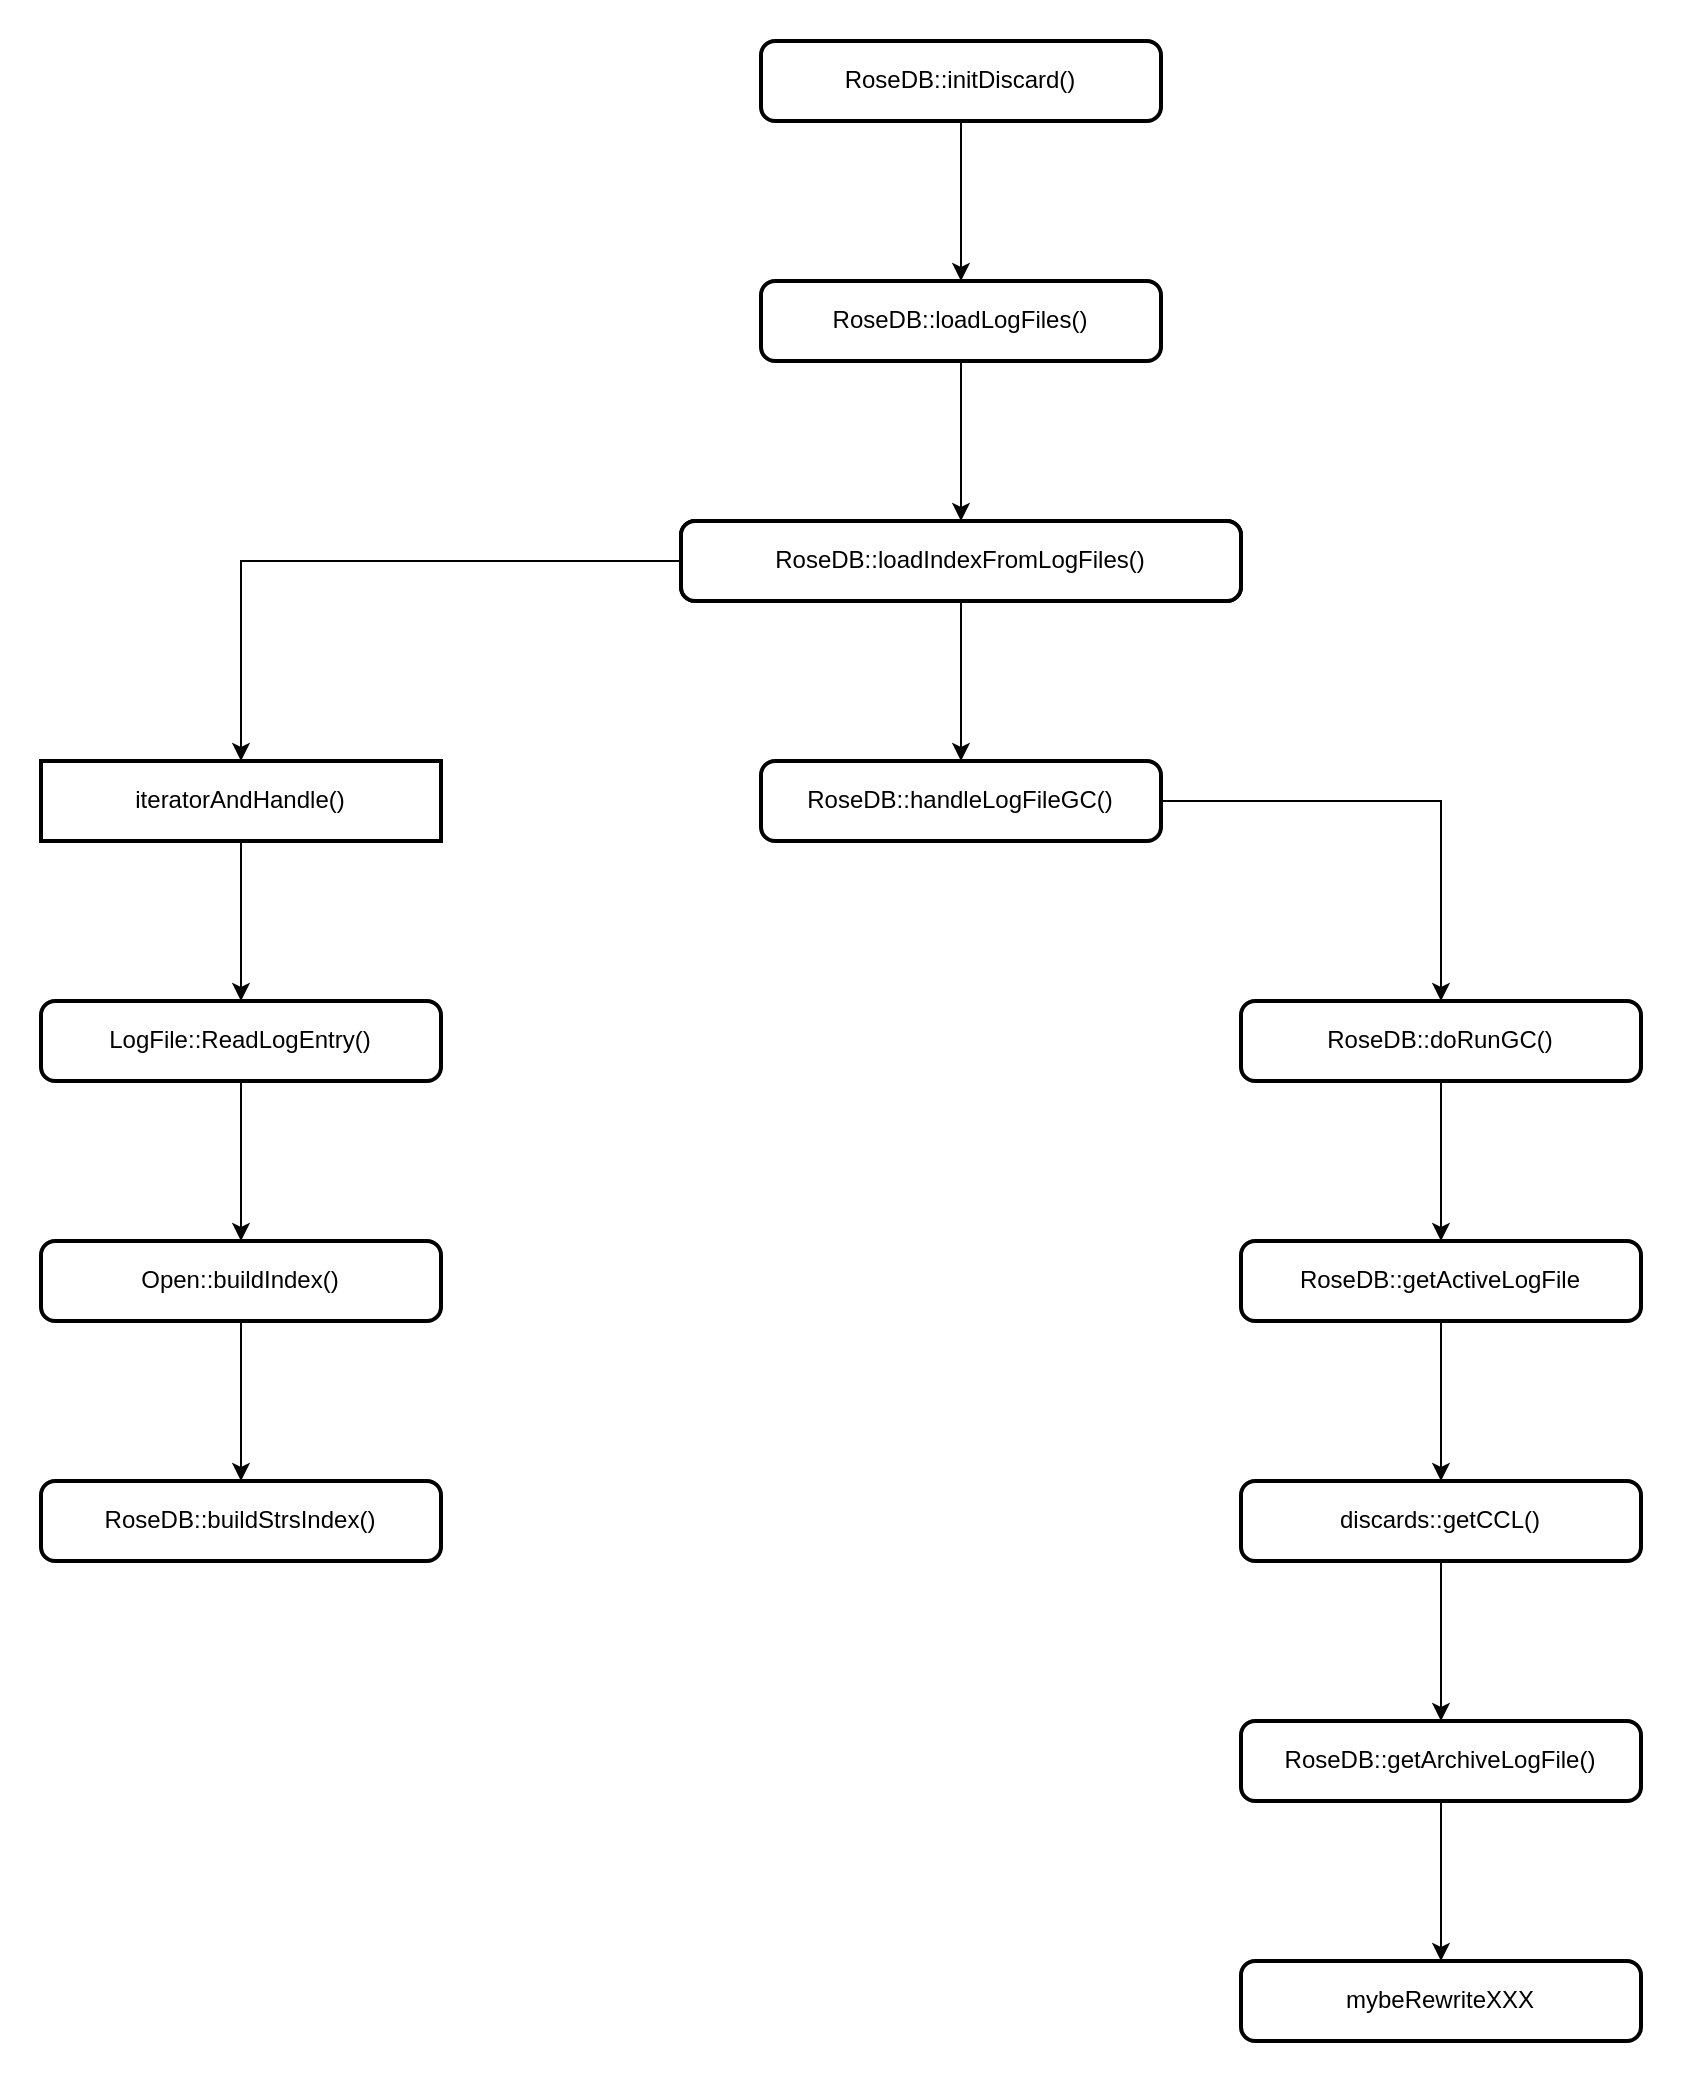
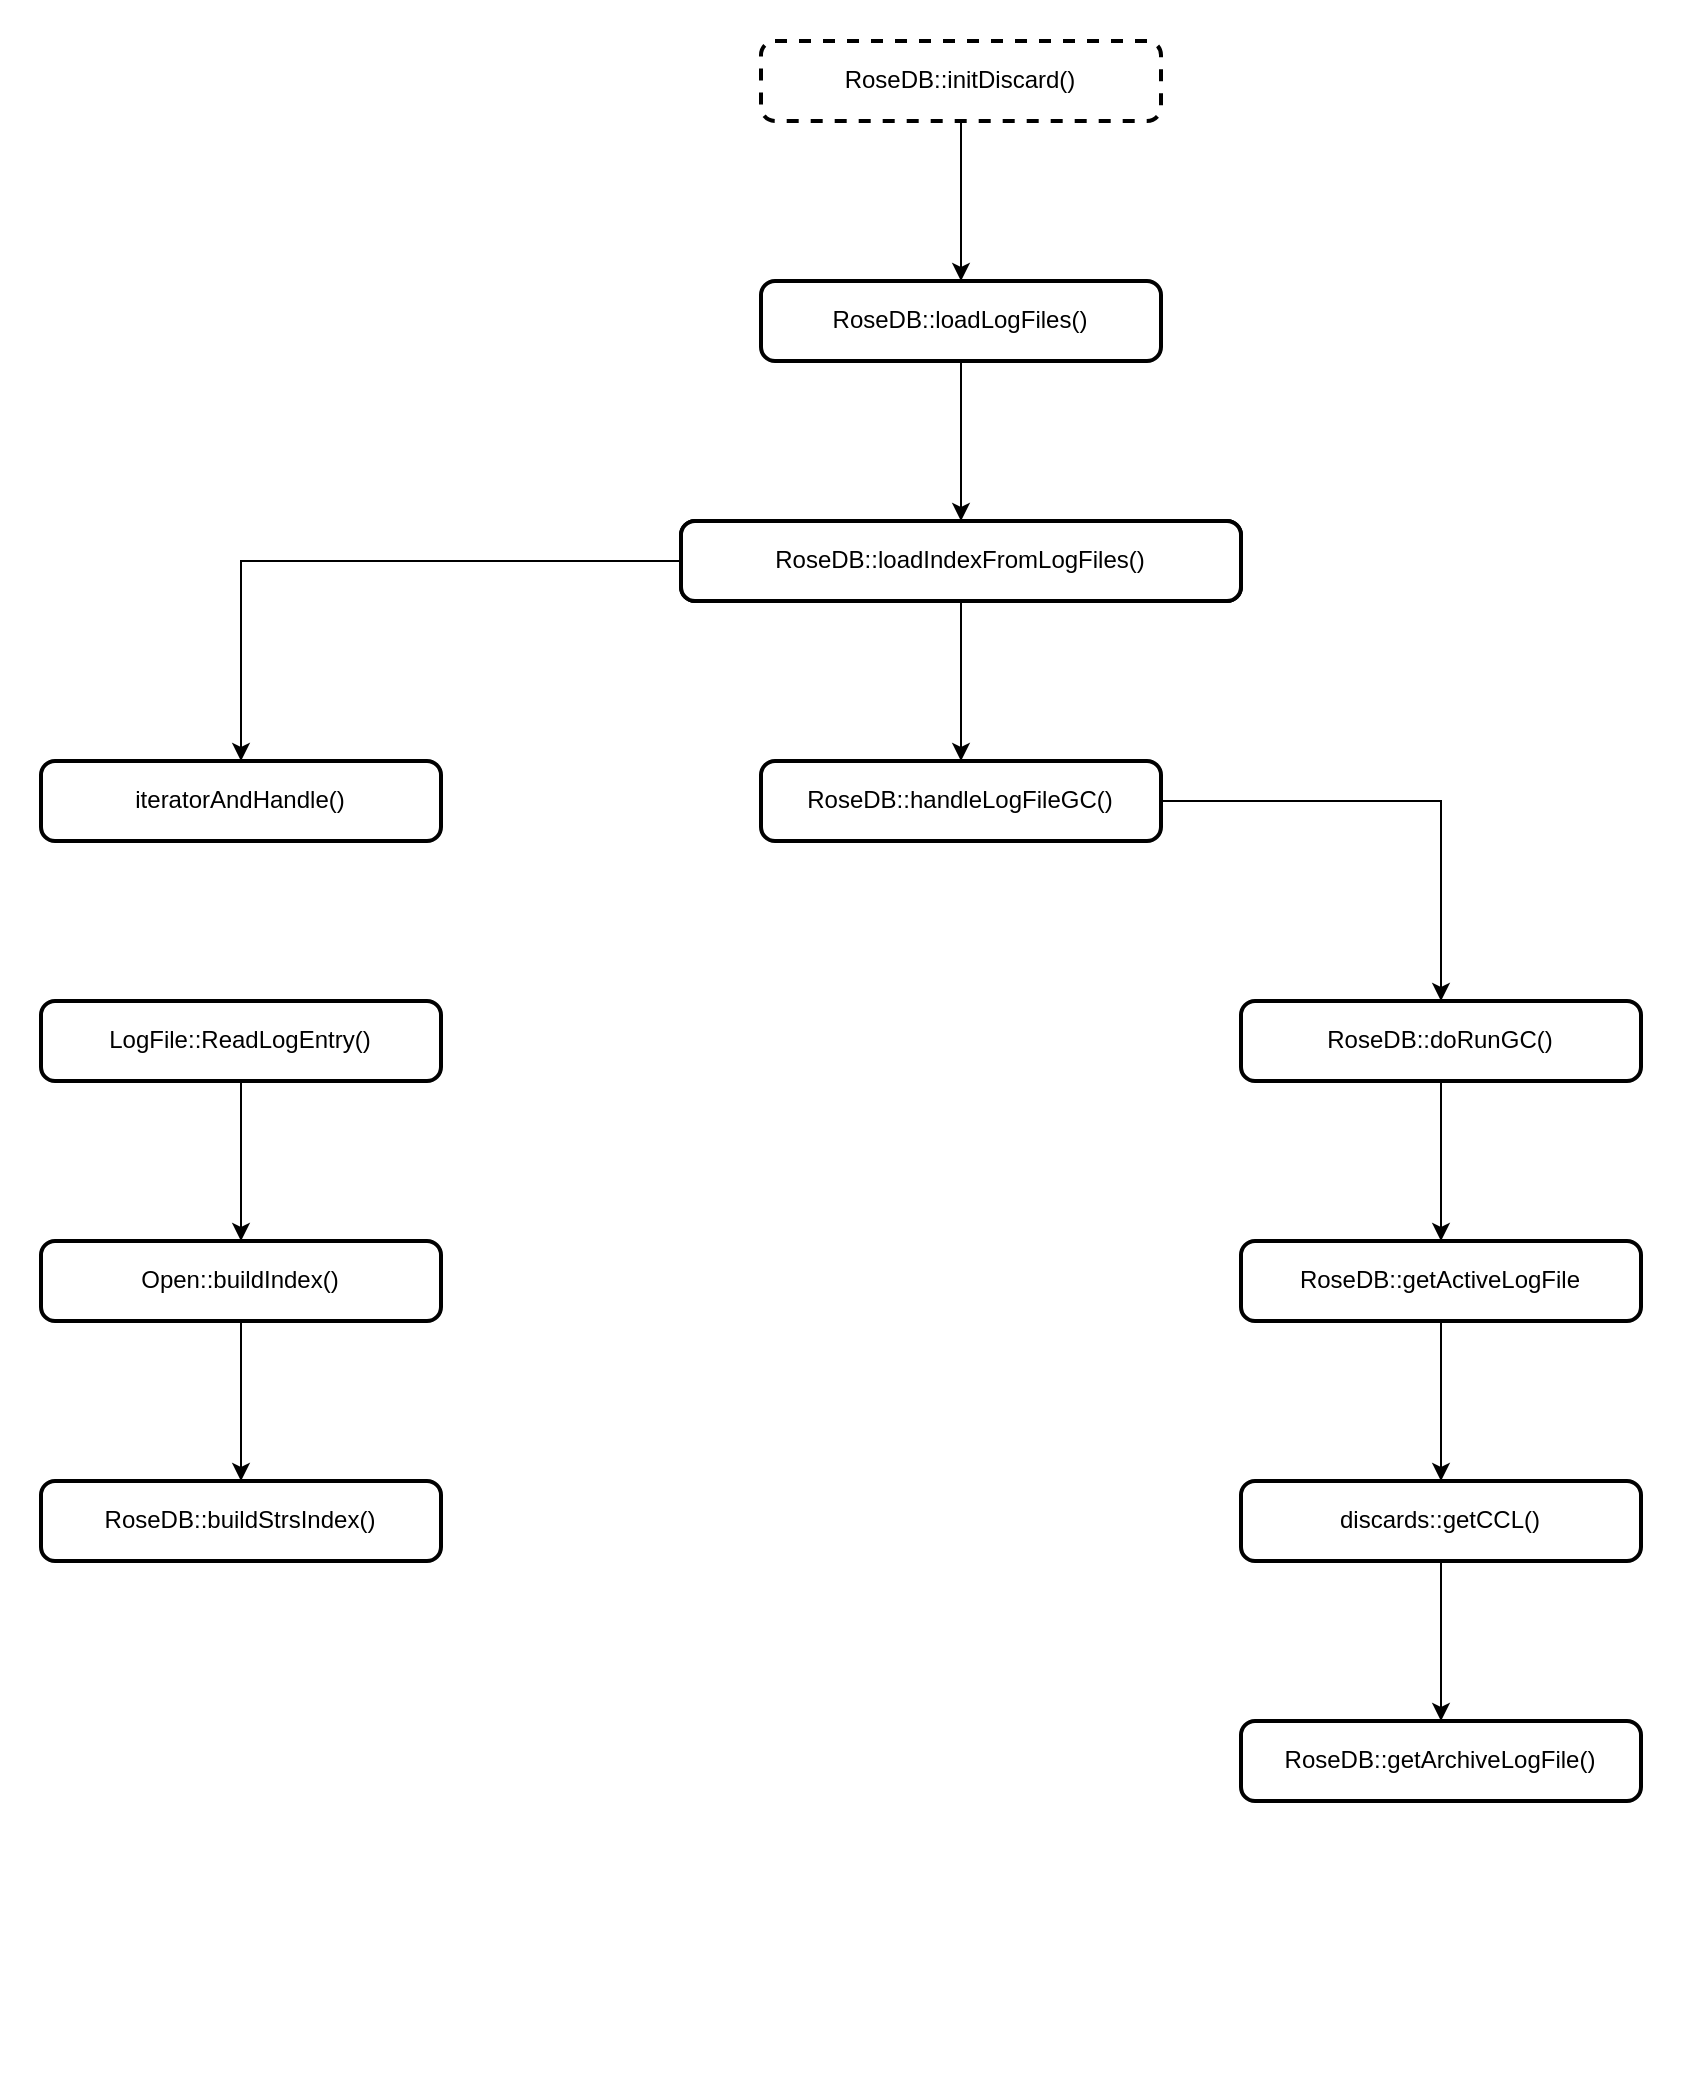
node "RoseDB::initDiscard()": style solid -> dashed
node "iteratorAndHandle()": shape rectangle -> rounded rectangle
edge "iteratorAndHandle()" -> "LogFile::ReadLogEntry()": removed
edge "RoseDB::getArchiveLogFile()" -> "mybeRewriteXXX": removed
node "mybeRewriteXXX": removed
